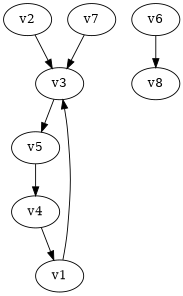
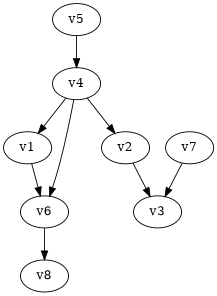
edge "v3" -> "v5": removed
edge "v4" -> "v2": added
edge "v4" -> "v6": added
edge "v1" -> "v3": now "v1" -> "v6"
